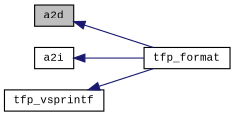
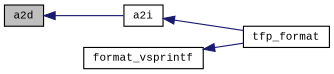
edge "tfp_format" -> "a2d": now "a2i" -> "a2d"
node "tfp_vsprintf": label "tfp_vsprintf" -> "format_vsprintf"
